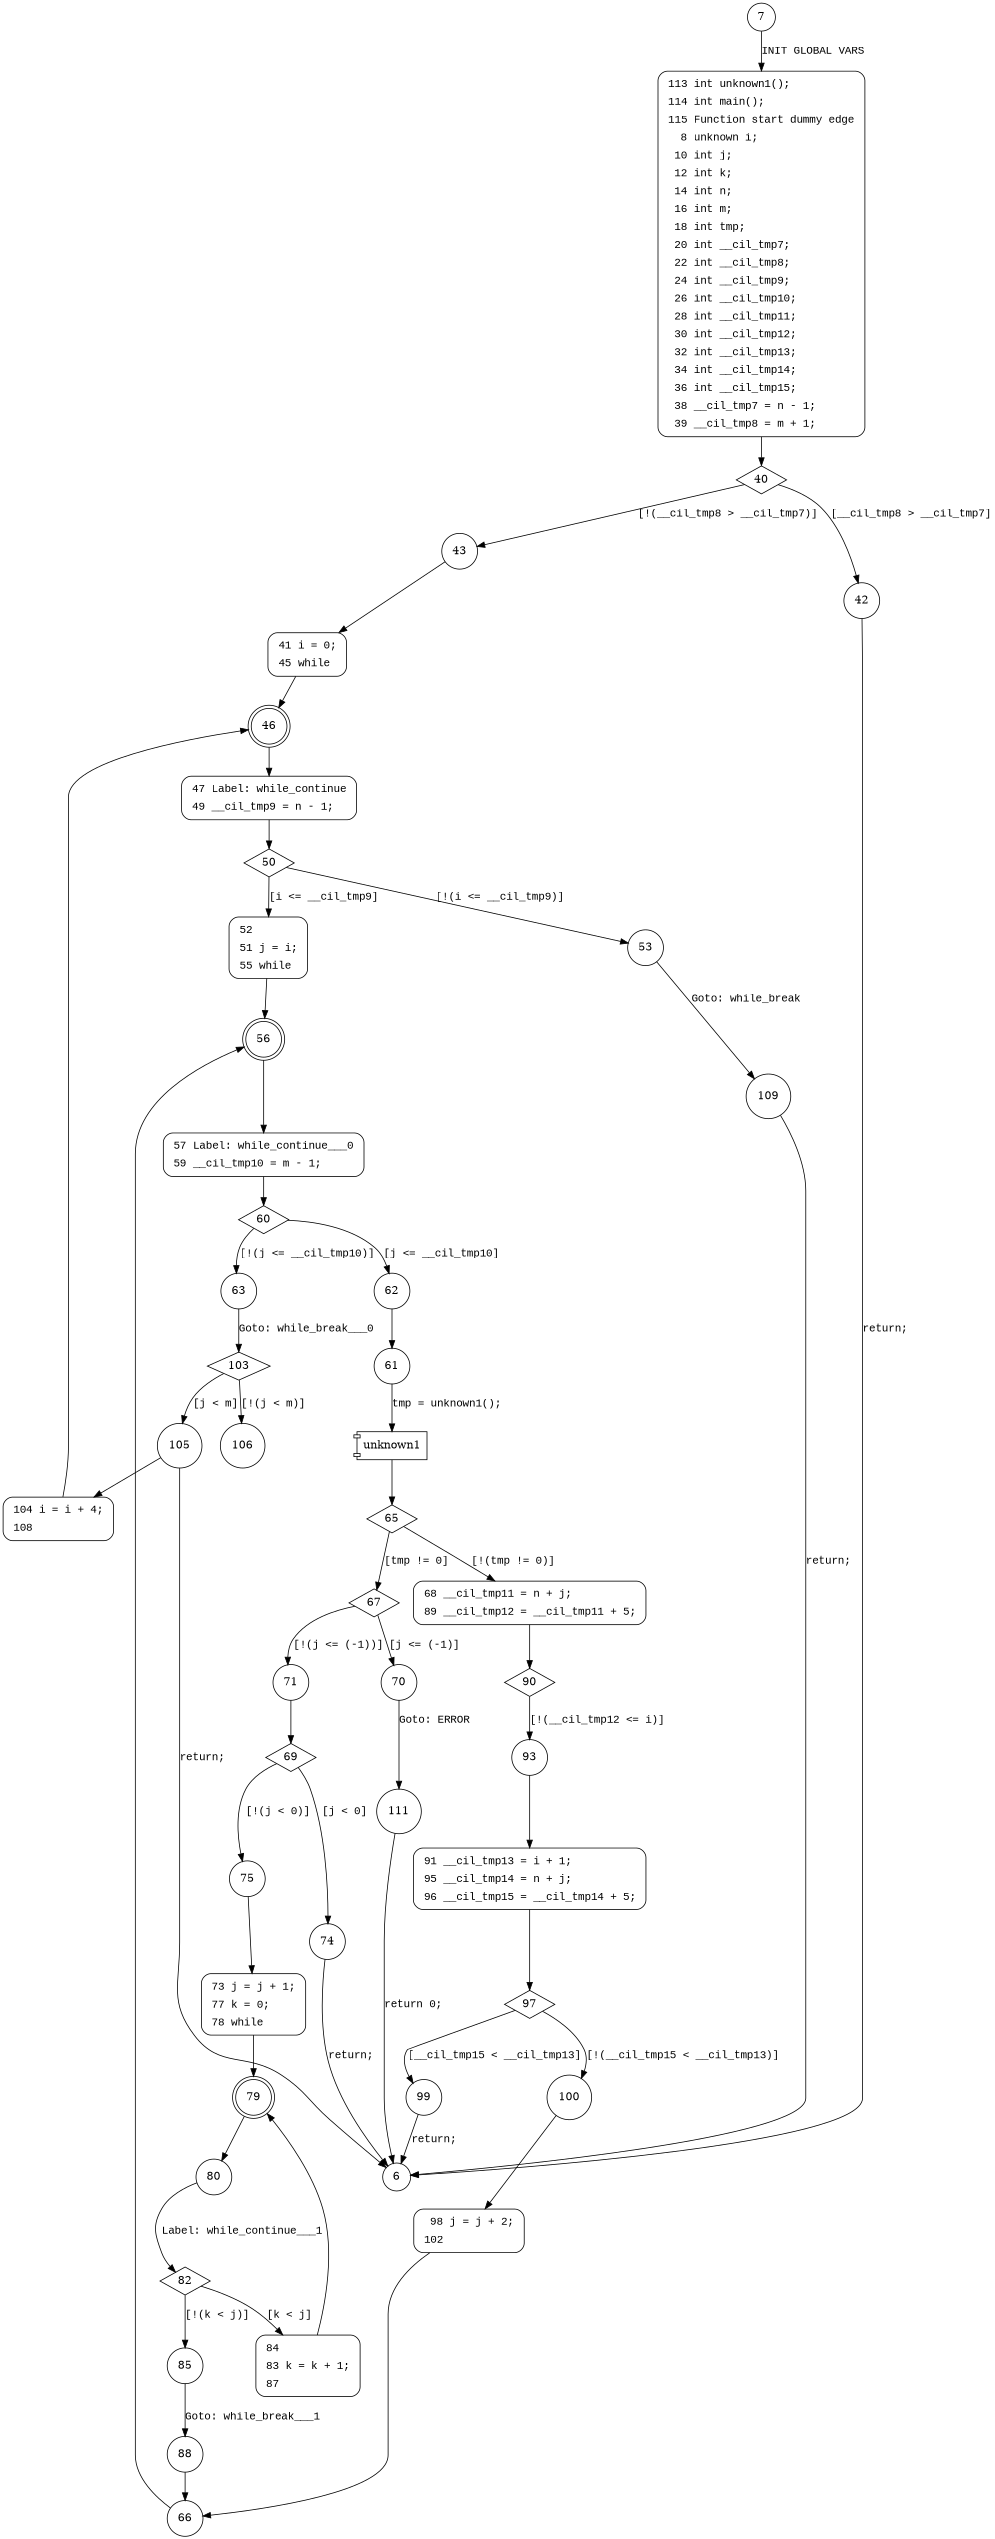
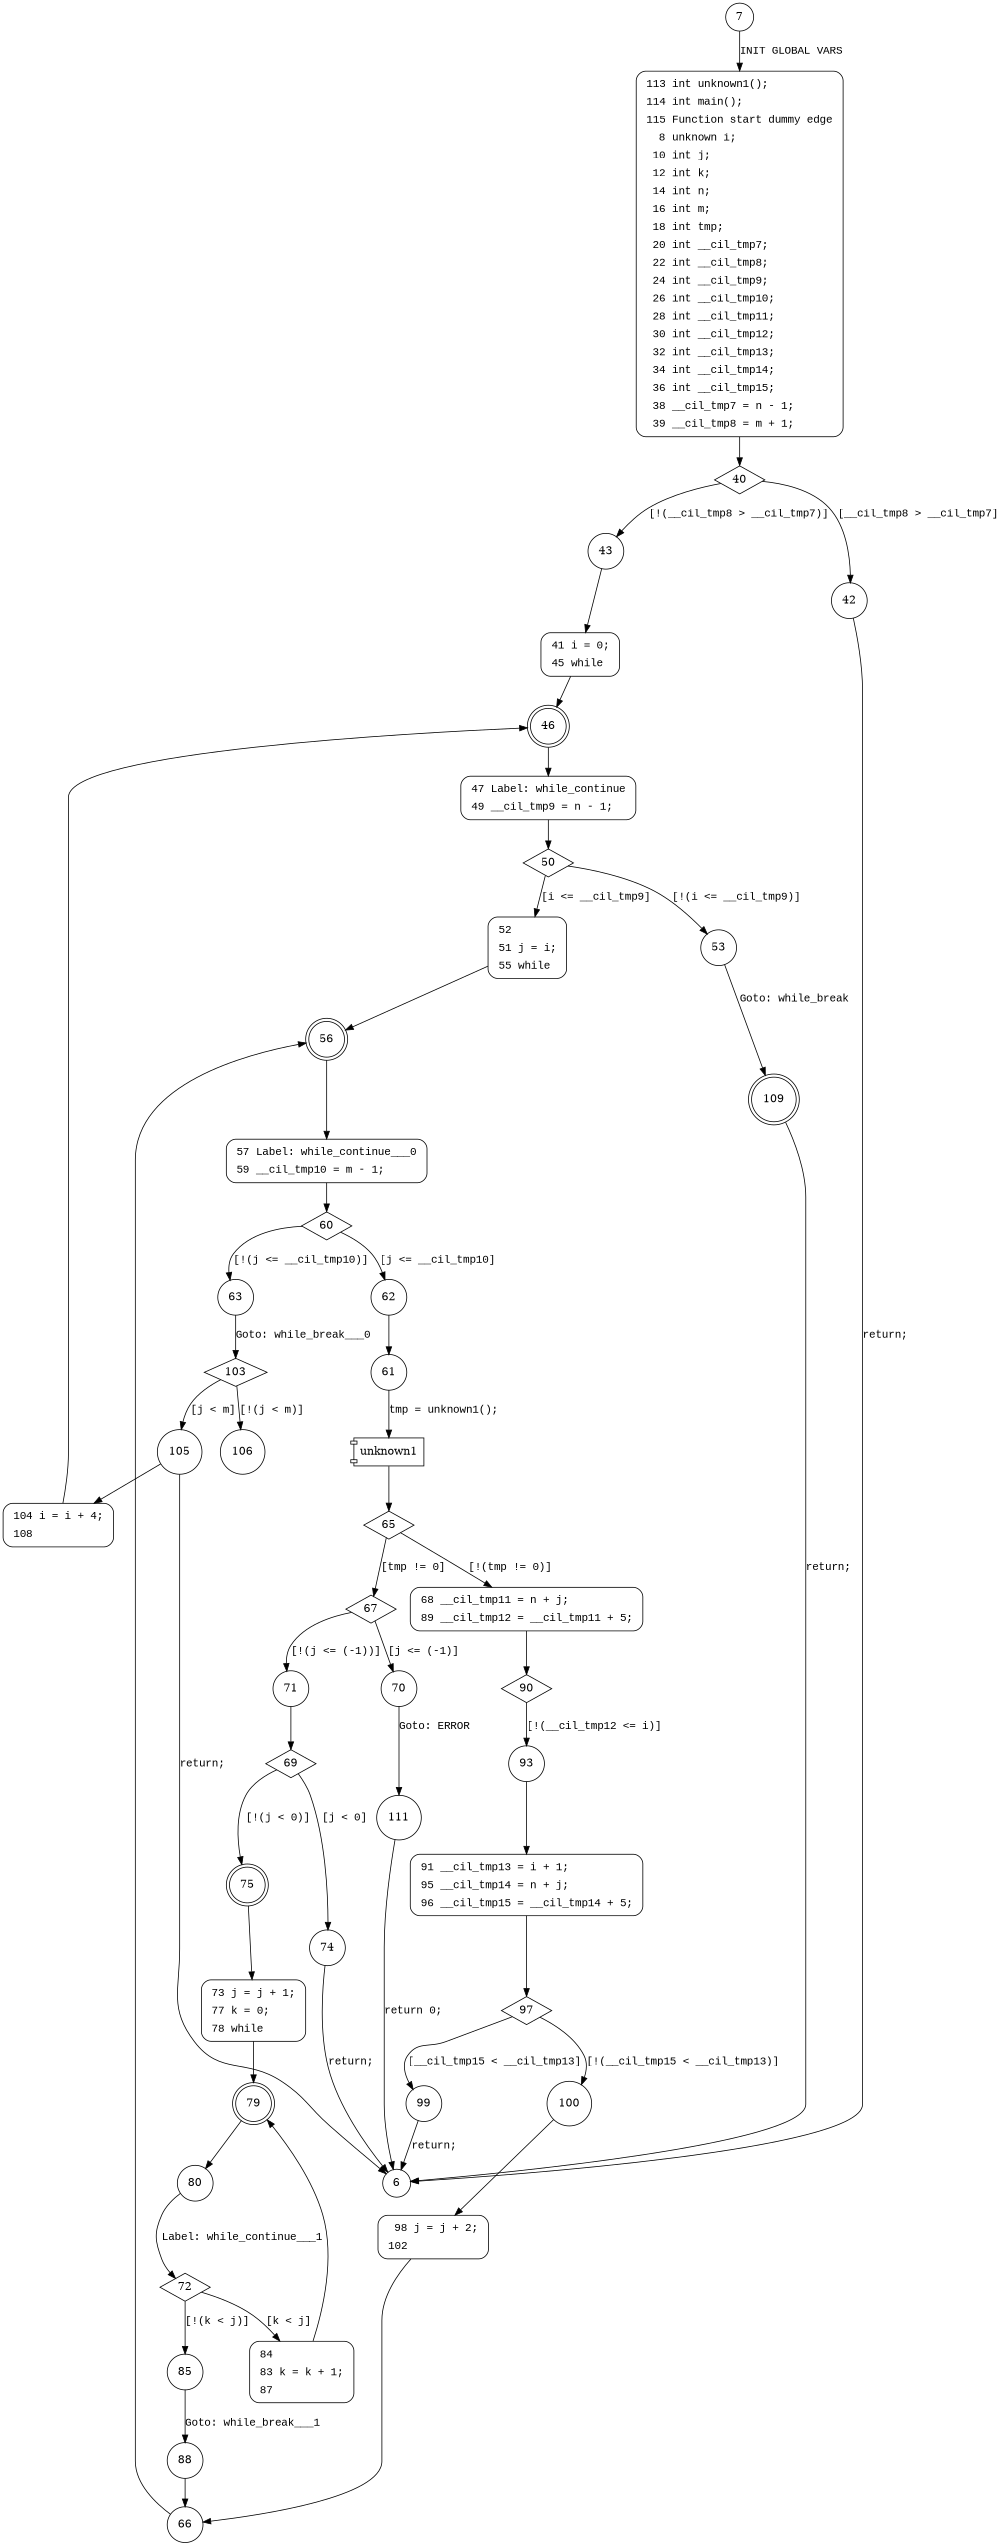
node "109": shape circle -> doublecircle
node "75": shape circle -> doublecircle
node "82": label "82" -> "72"
